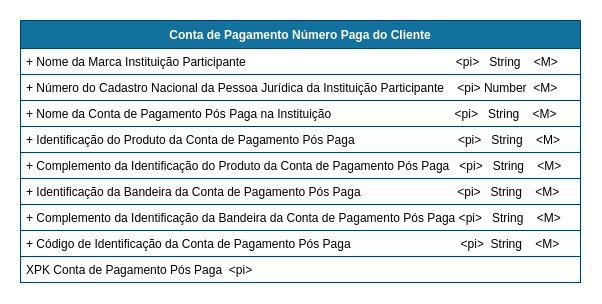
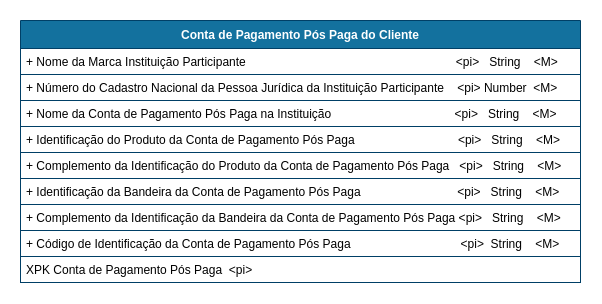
node "Conta de Pagamento Número Paga do Cliente": label "Conta de Pagamento Número Paga do Cliente" -> "Conta de Pagamento Pós Paga do Cliente"
